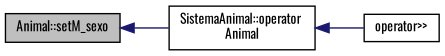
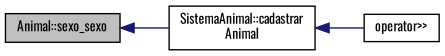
node "Animal::setM_sexo": label "Animal::setM_sexo" -> "Animal::sexo_sexo"
node "SistemaAnimal::operator Animal": label "SistemaAnimal::operator Animal" -> "SistemaAnimal::cadastrar Animal"
